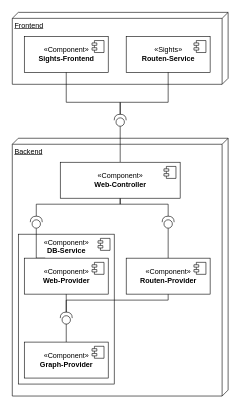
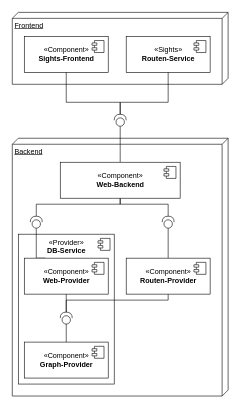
node "«Component» Web-Controller": label "«Component» Web-Controller" -> "«Component» Web-Backend"
node "«Component» DB-Service": label "«Component» DB-Service" -> "«Provider» DB-Service"
